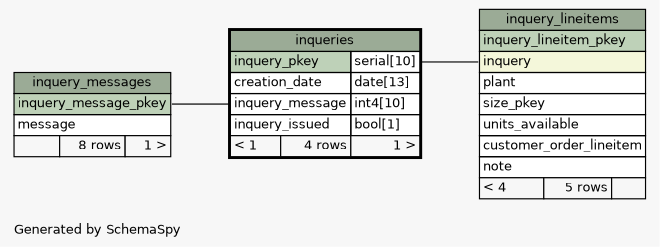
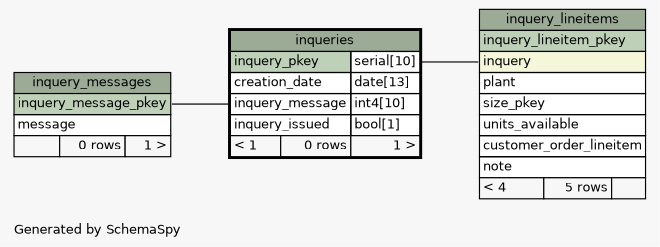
node "inquery_messages": text "8 rows" -> "0 rows"
node "inqueries": text "4 rows" -> "0 rows"
